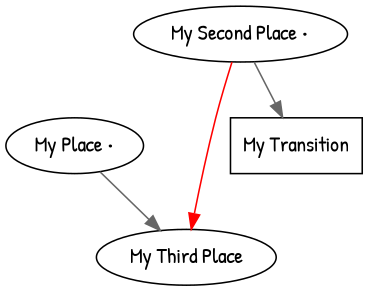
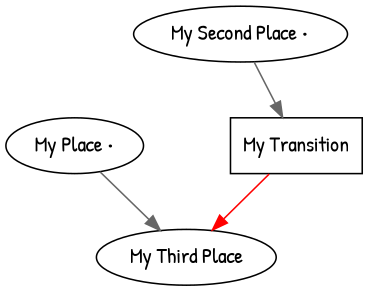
edge "My Second Place •" -> "My Third Place": now "My Transition" -> "My Third Place"
